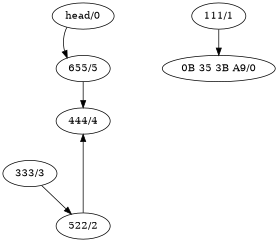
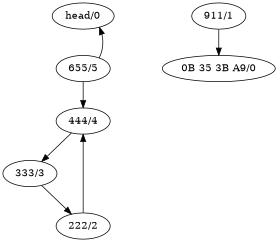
node "111/1": label "111/1" -> "911/1"
edge "head/0" -> "655/5": reversed
edge "444/4" -> "333/3": added
node "522/2": label "522/2" -> "222/2"
